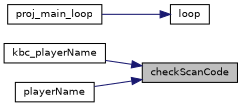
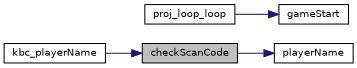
node "proj_main_loop": label "proj_main_loop" -> "proj_loop_loop"
node "loop": label "loop" -> "gameStart"
edge "playerName" -> "checkScanCode": reversed
